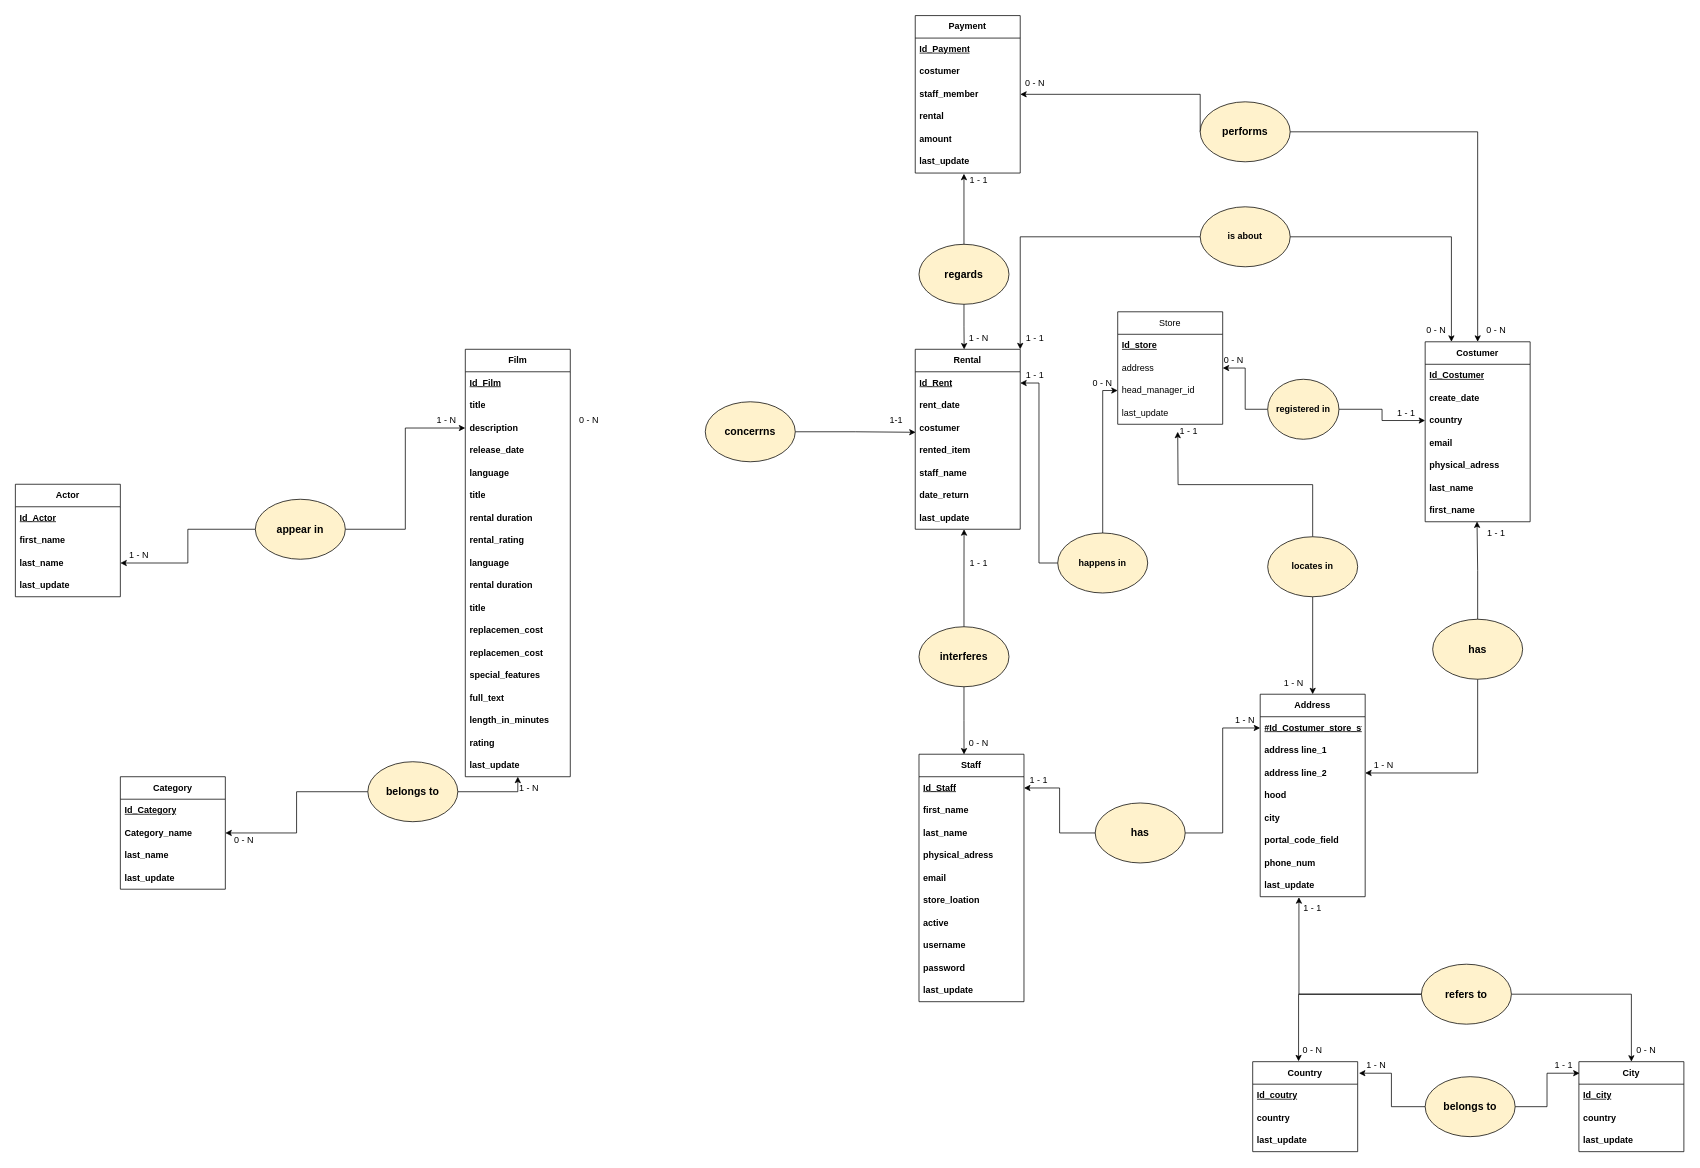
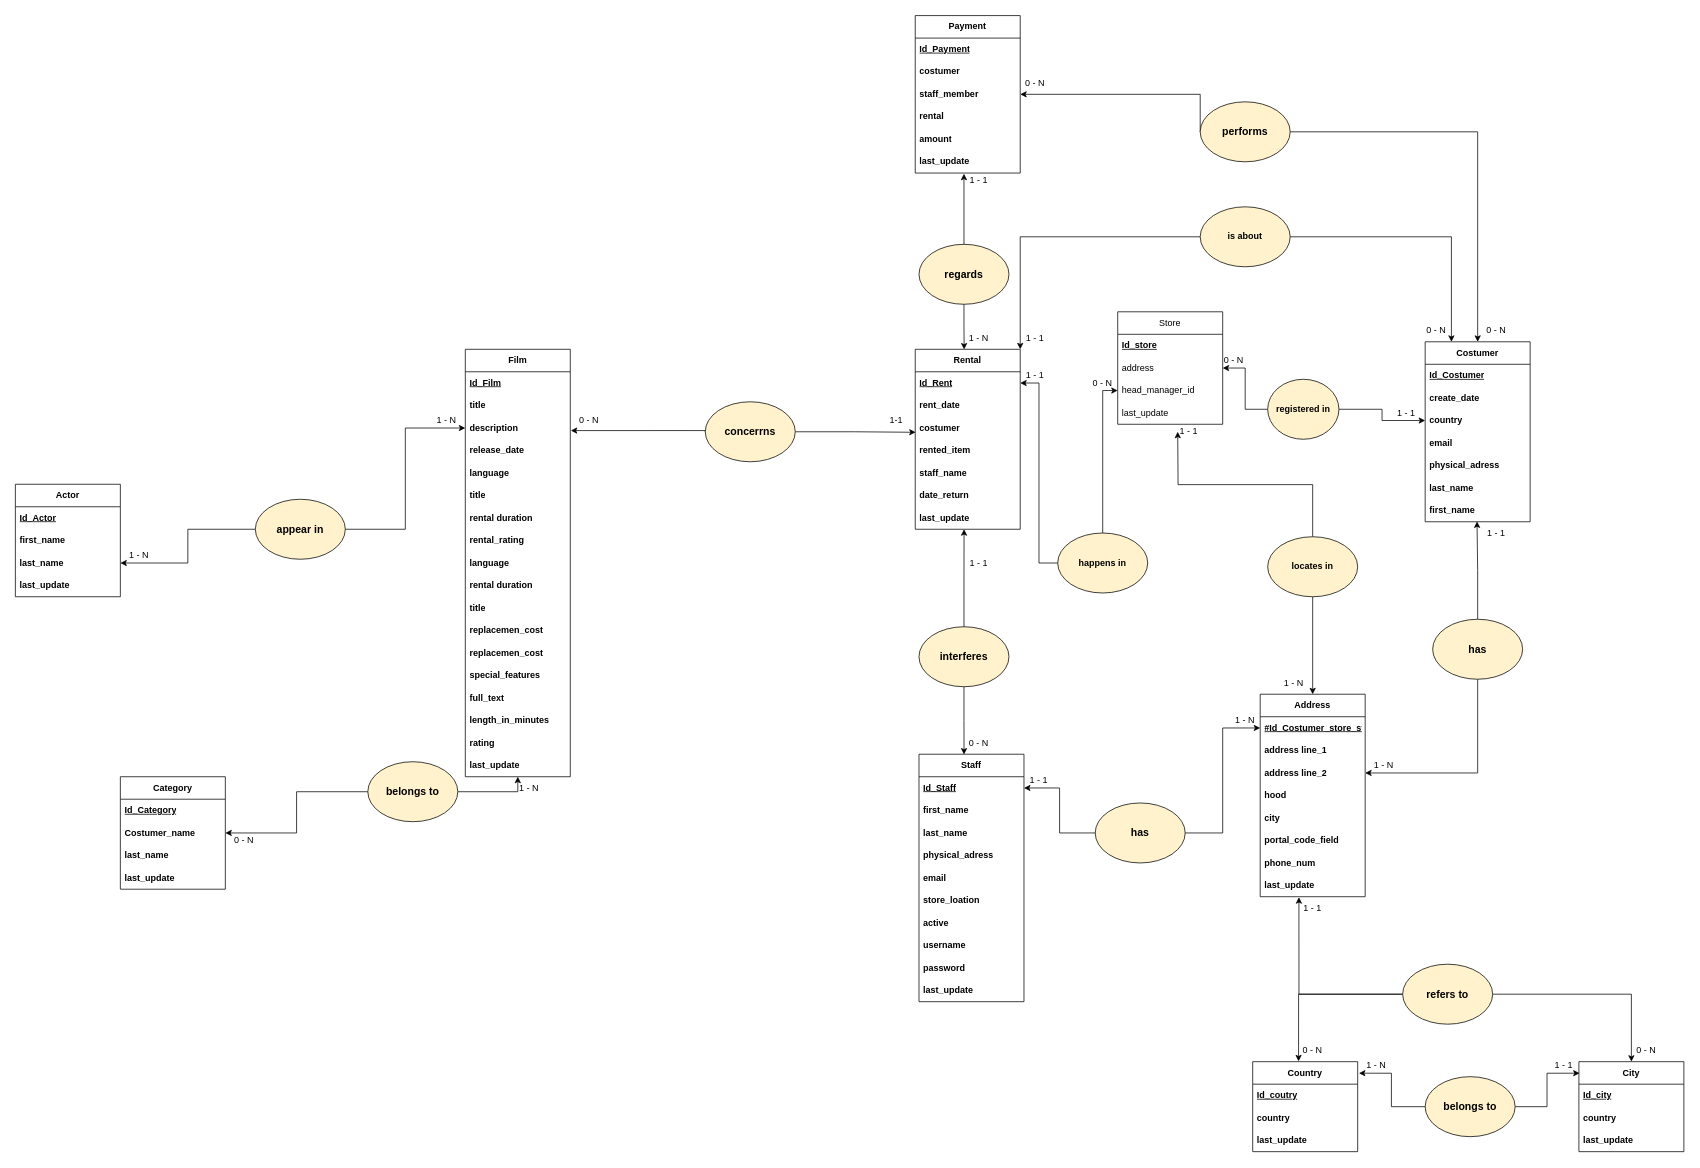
edge "concerrns" -> "release_date": added
node "Category_name": label "Category_name" -> "Costumer_name"
node "refers to": moved (1467, 994) -> (1448, 994)
